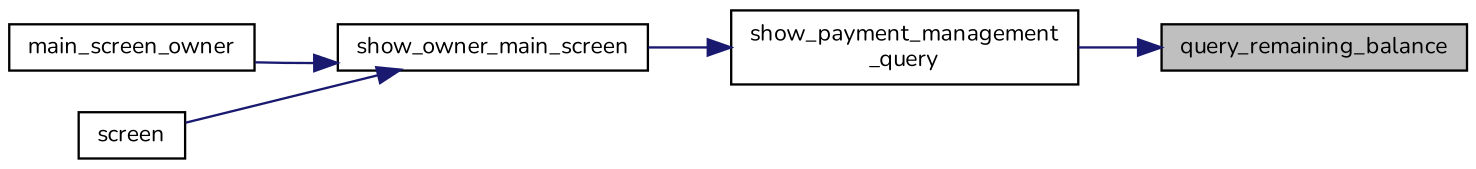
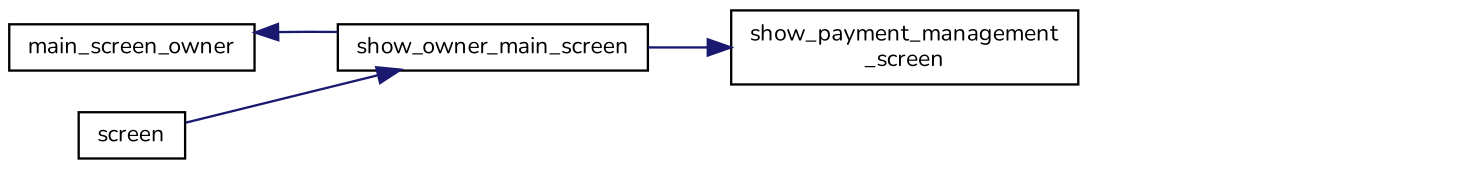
node "show_payment_management _query": label "show_payment_management _query" -> "show_payment_management _screen"
node "query_remaining_balance": removed
edge "main_screen_owner" -> "show_owner_main_screen": reversed
